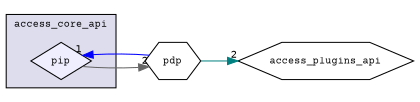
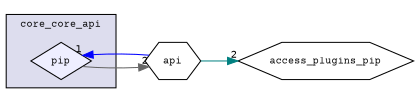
cluster "access_core_api": label "access_core_api" -> "core_core_api"
node "pdp": label "pdp" -> "api"
node "access_plugins_api": label "access_plugins_api" -> "access_plugins_pip"
